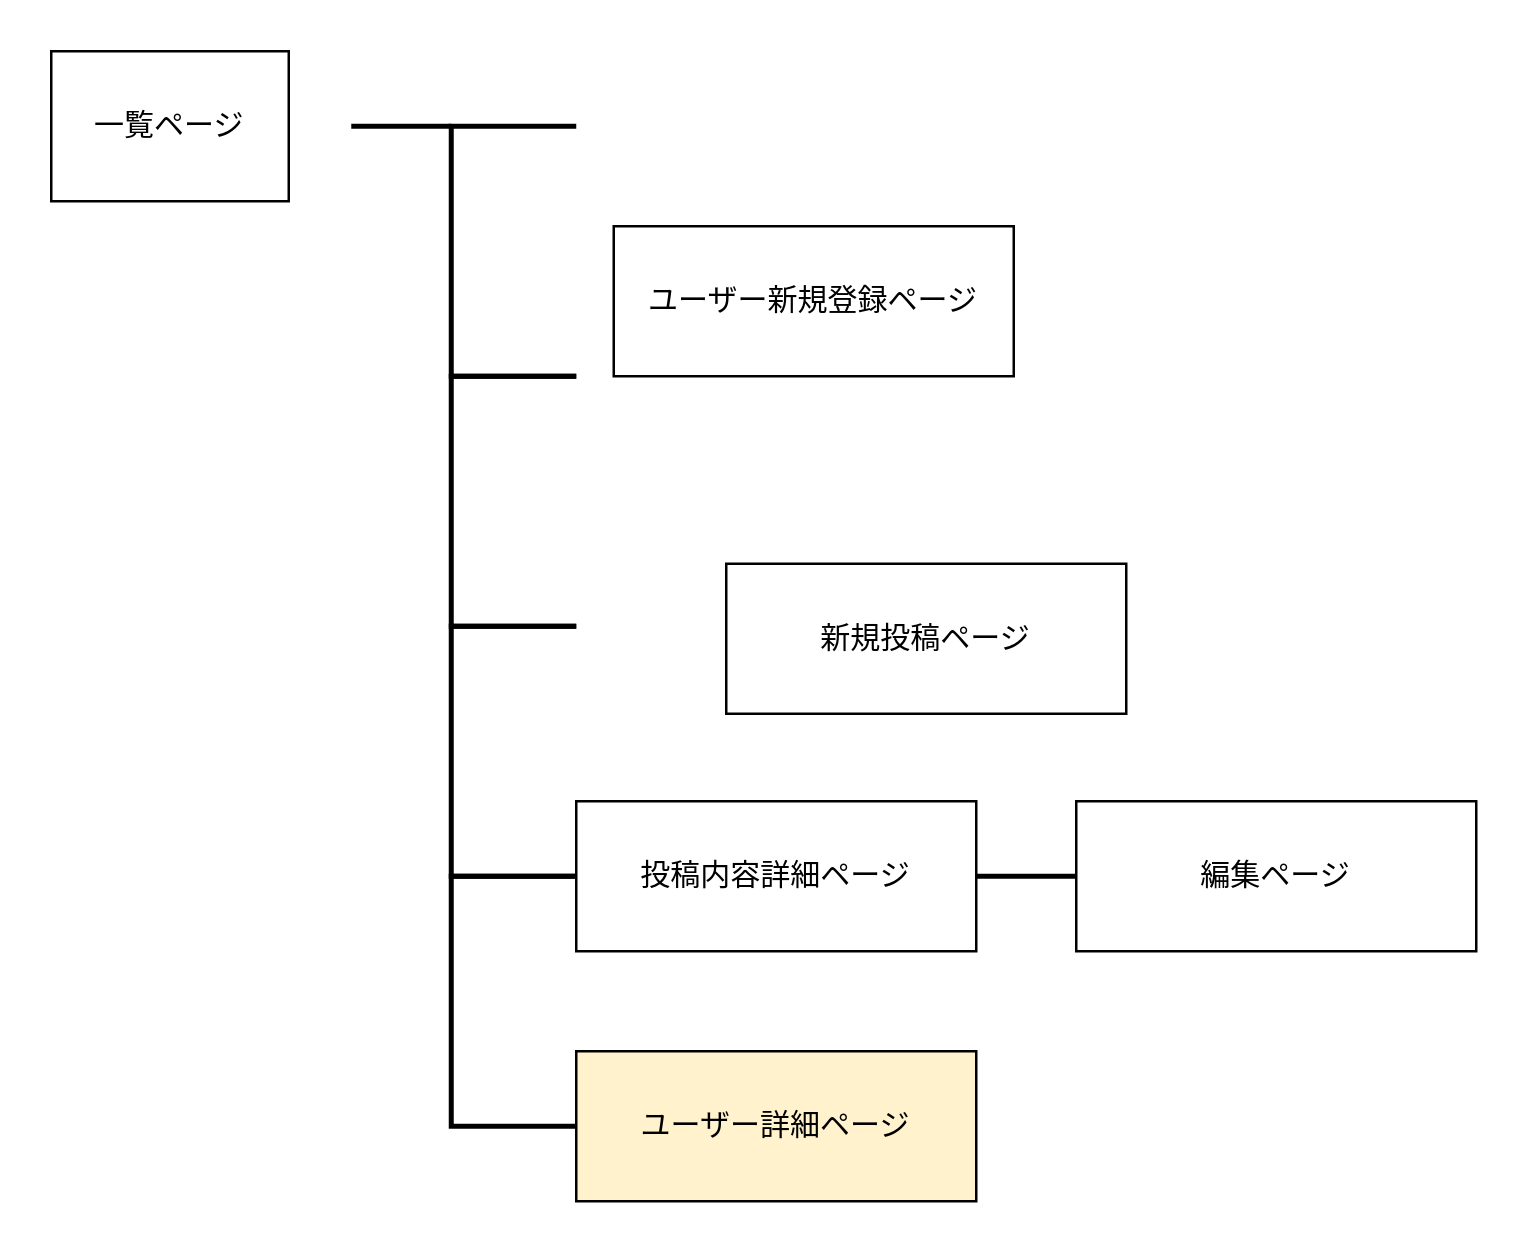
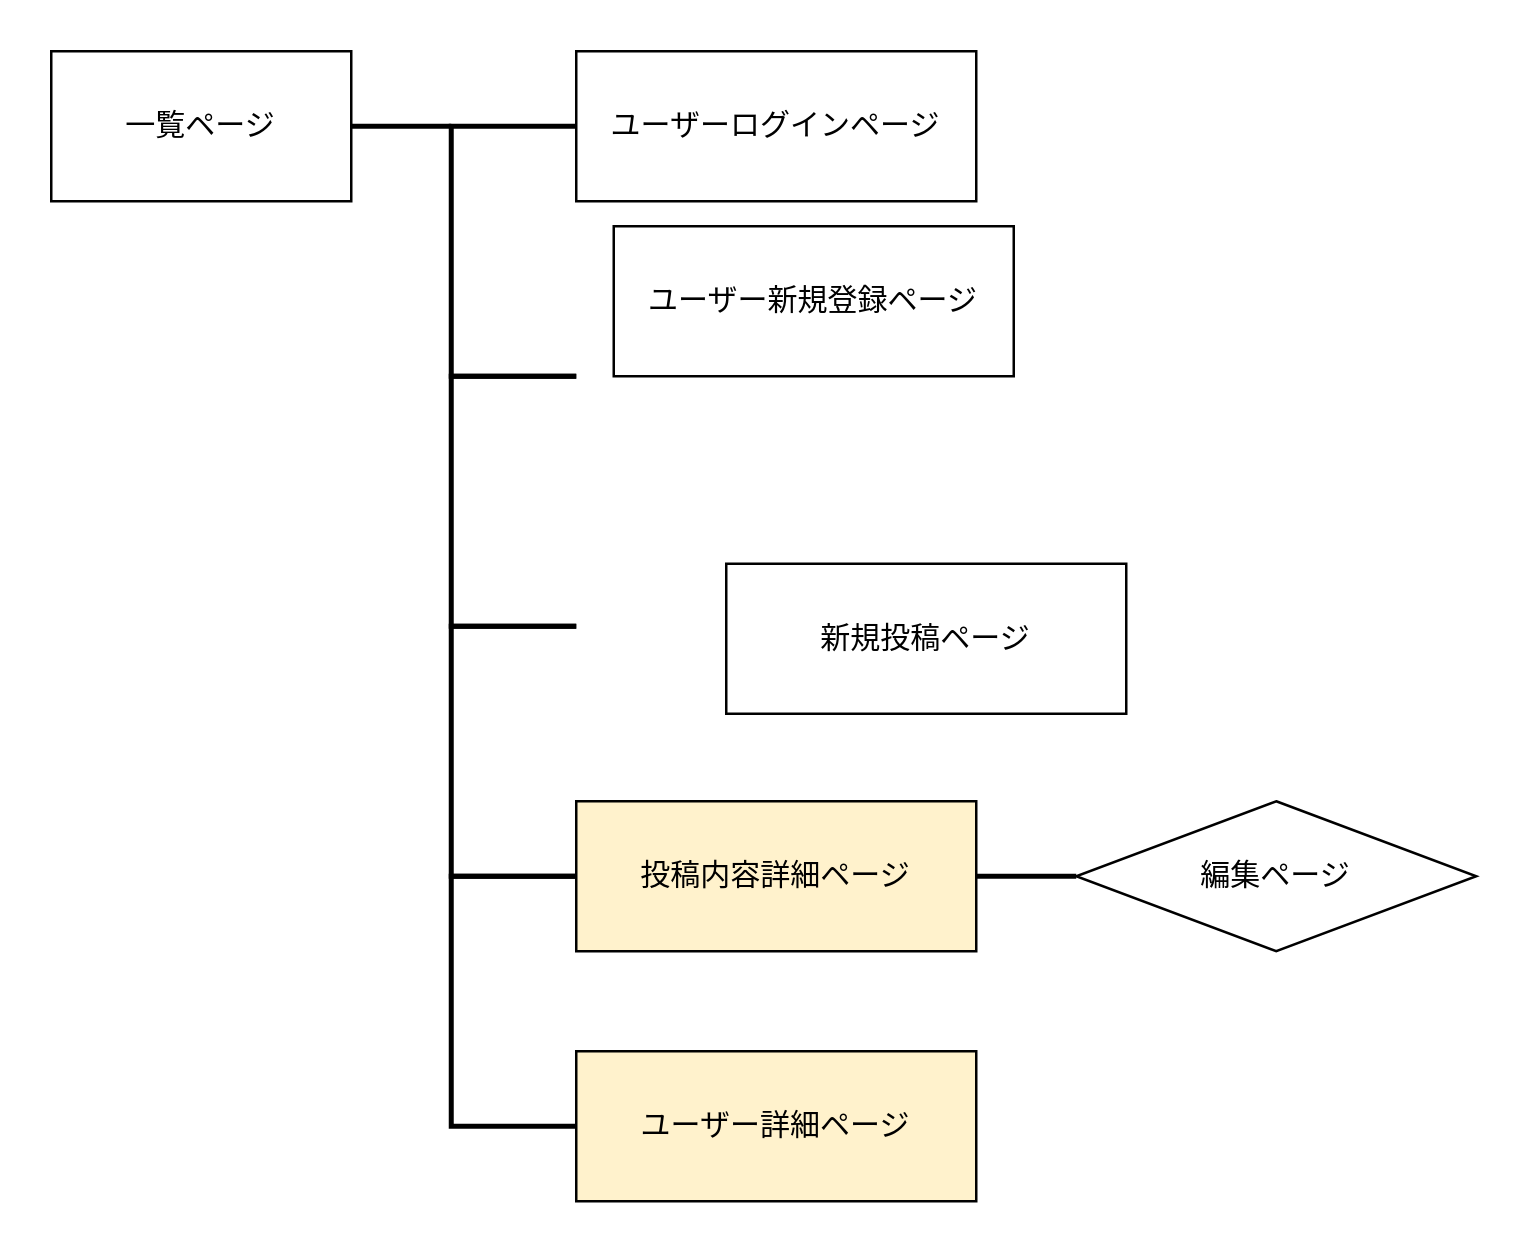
node "一覧ページ": size 238x150 -> 300x150
node "ユーザーログインページ": added
node "投稿内容詳細ページ": fillcolor #ffffff -> #fff2cc
node "編集ページ": shape rectangle -> diamond
